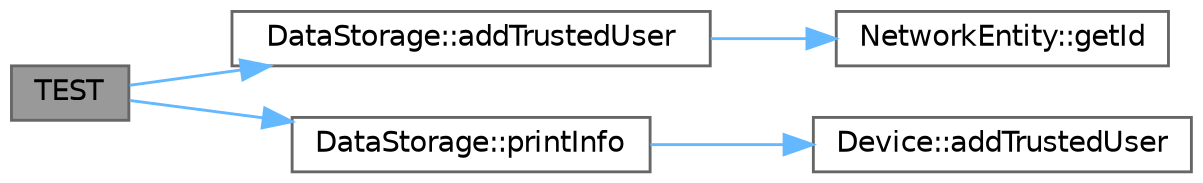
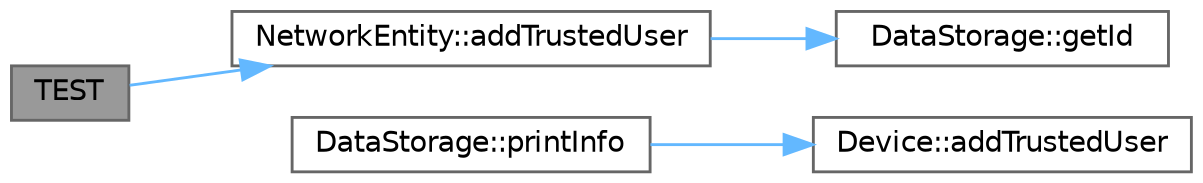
node "DataStorage::addTrustedUser": label "DataStorage::addTrustedUser" -> "NetworkEntity::addTrustedUser"
node "NetworkEntity::getId": label "NetworkEntity::getId" -> "DataStorage::getId"
edge "TEST" -> "DataStorage::printInfo": removed
